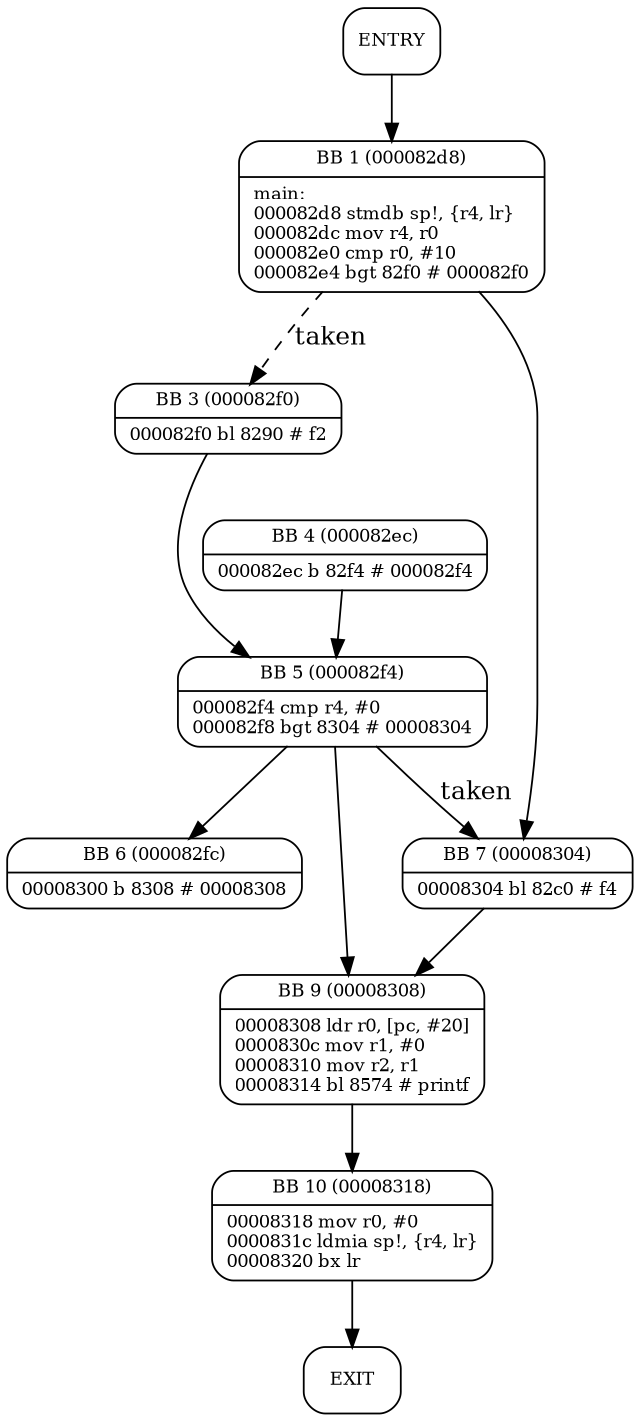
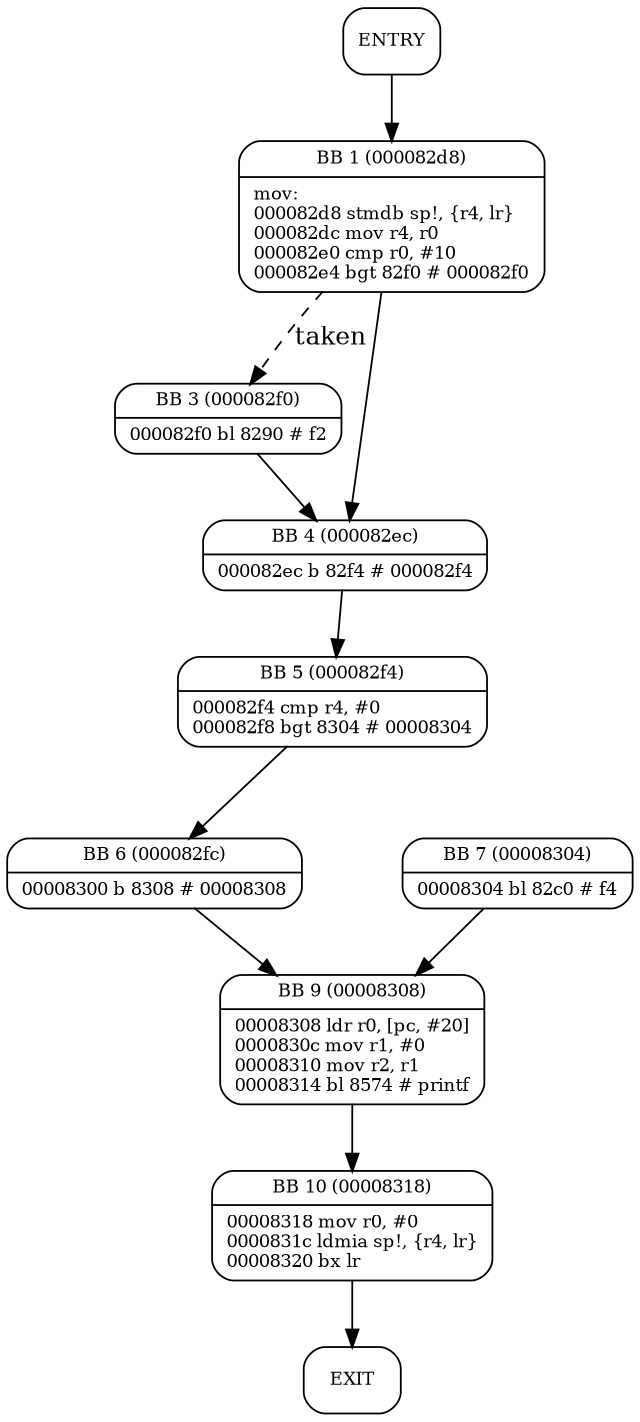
node "BB 1 (000082d8)": text "main:" -> "mov:"
edge "BB 1 (000082d8)" -> "BB 7 (00008304)": now "BB 1 (000082d8)" -> "BB 4 (000082ec)"
edge "BB 3 (000082f0)" -> "BB 5 (000082f4)": now "BB 3 (000082f0)" -> "BB 4 (000082ec)"
edge "BB 5 (000082f4)" -> "BB 7 (00008304)": removed, label "taken"
edge "BB 5 (000082f4)" -> "BB 9 (00008308)": now "BB 6 (000082fc)" -> "BB 9 (00008308)"
